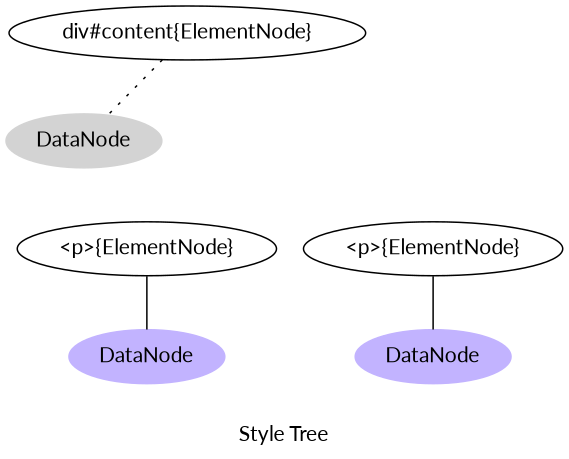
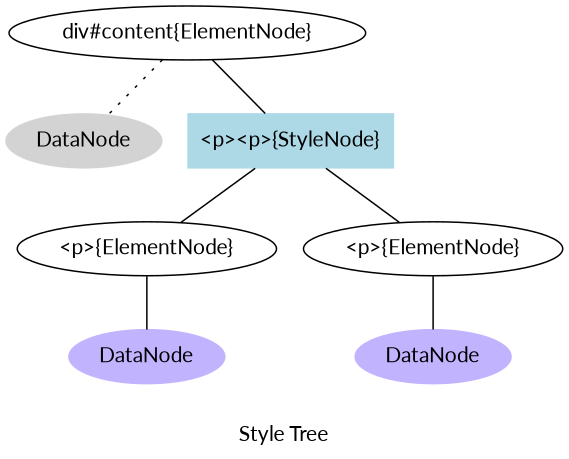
node "<p><p>{StyleNode}": added
